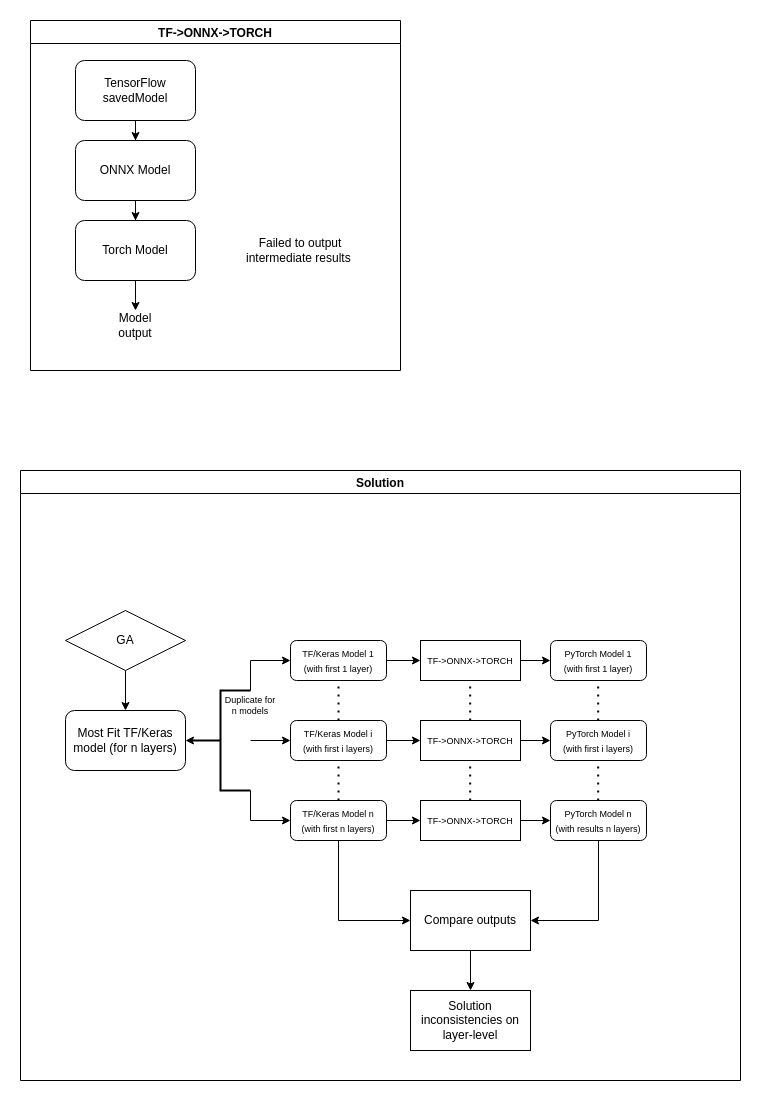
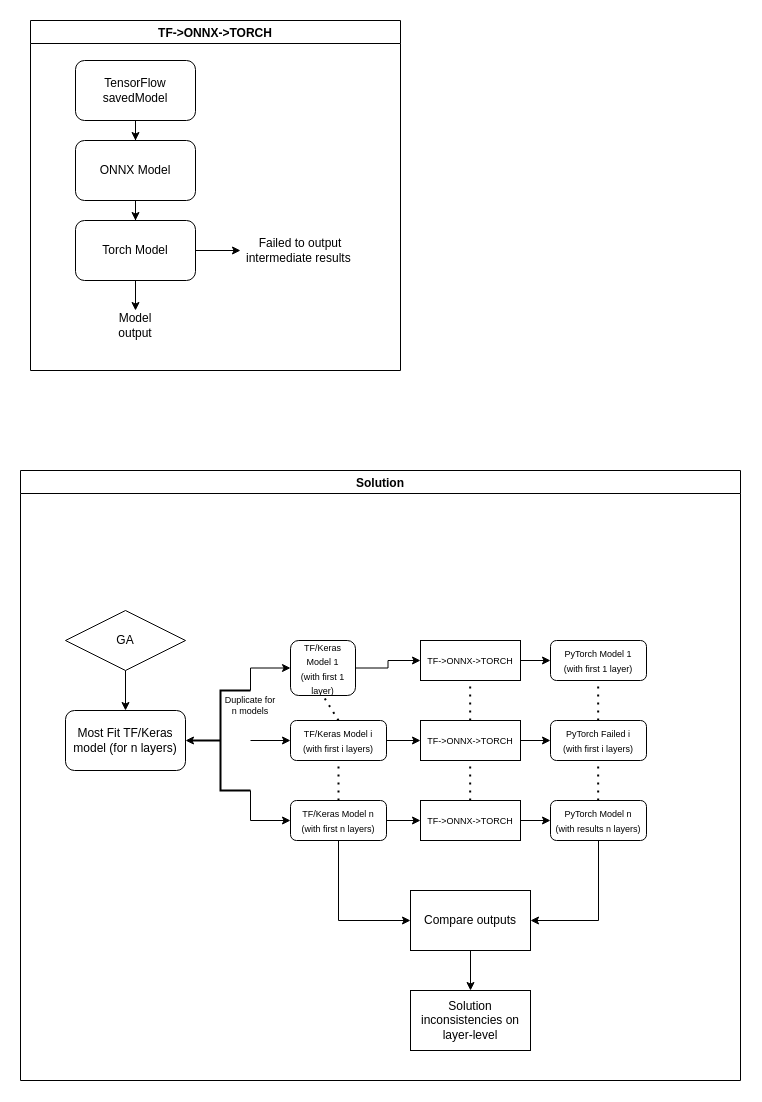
edge "Torch Model" -> "Failed to output intermediate results": added
node "TF/Keras Model 1 (with first 1 layer)": size 96x40 -> 65x55
node "PyTorch Model i (with first i layers)": label "PyTorch Model i (with first i layers)" -> "PyTorch Failed i (with first i layers)"
